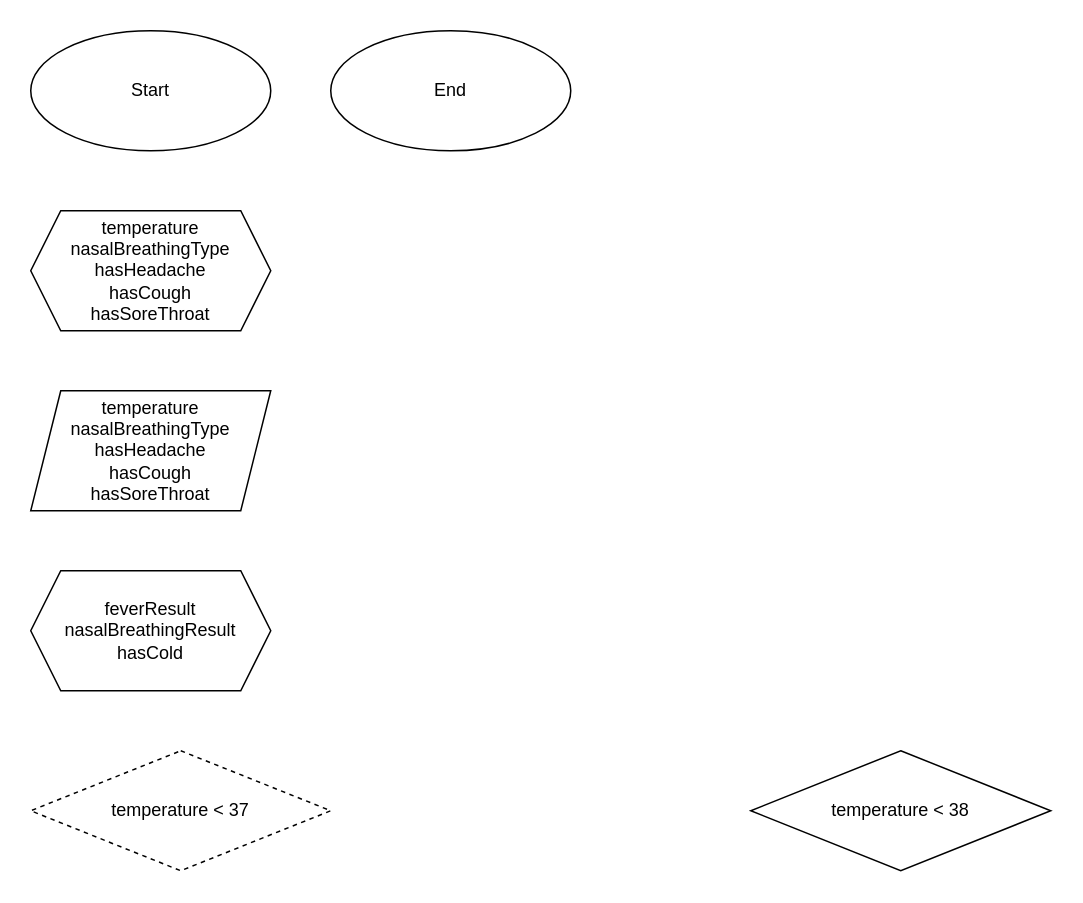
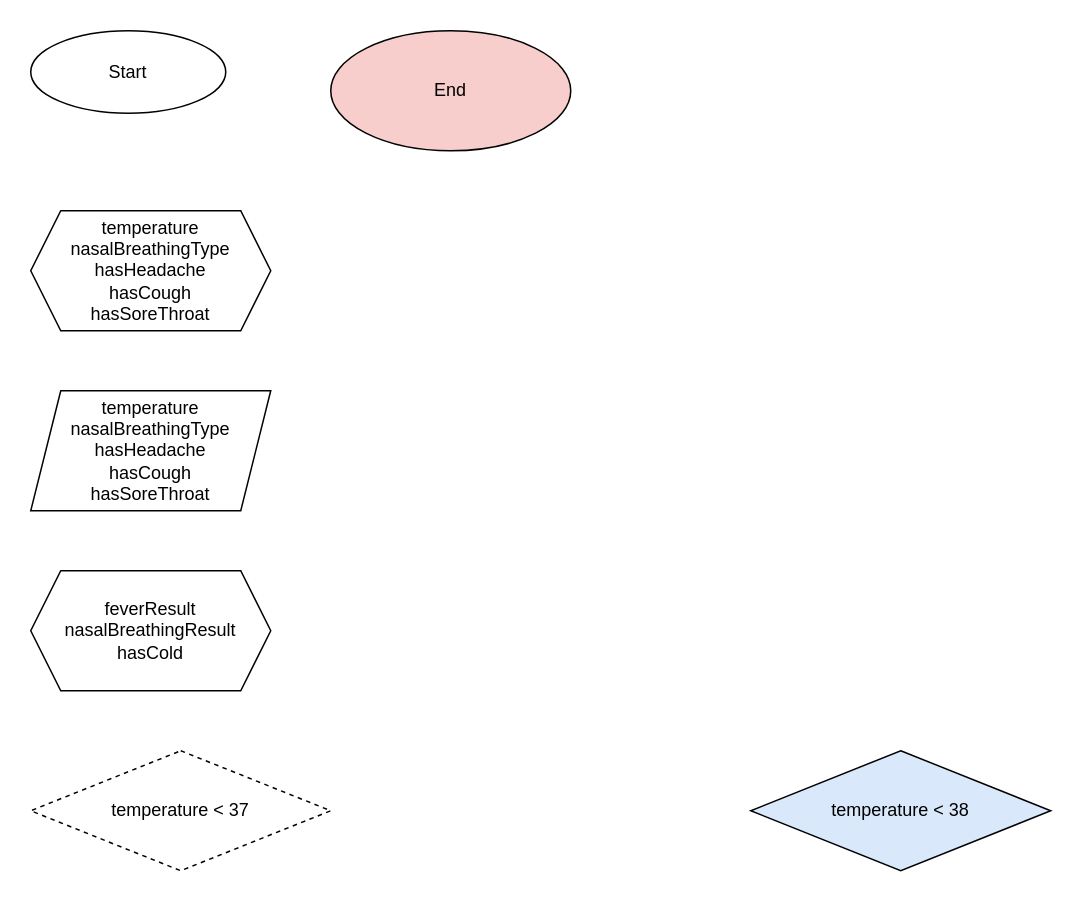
node "Start": size 240x120 -> 195x83
node "End": fillcolor #ffffff -> #f8cecc
node "temperature < 38": fillcolor #ffffff -> #dae8fc
